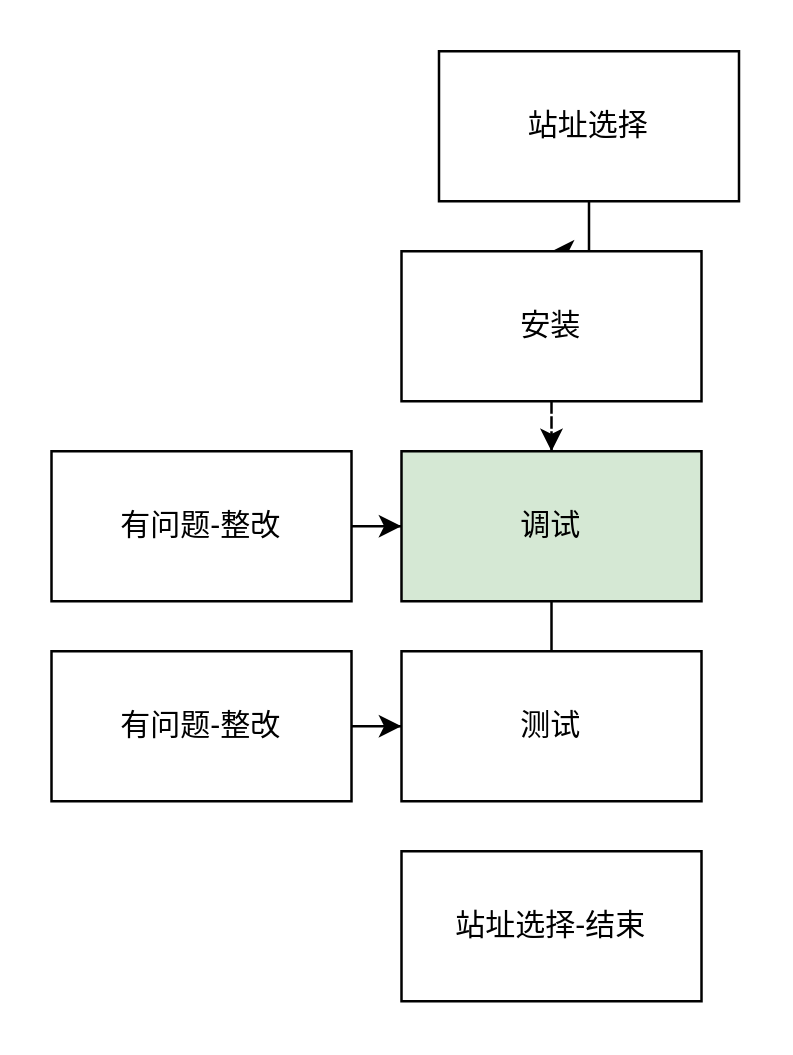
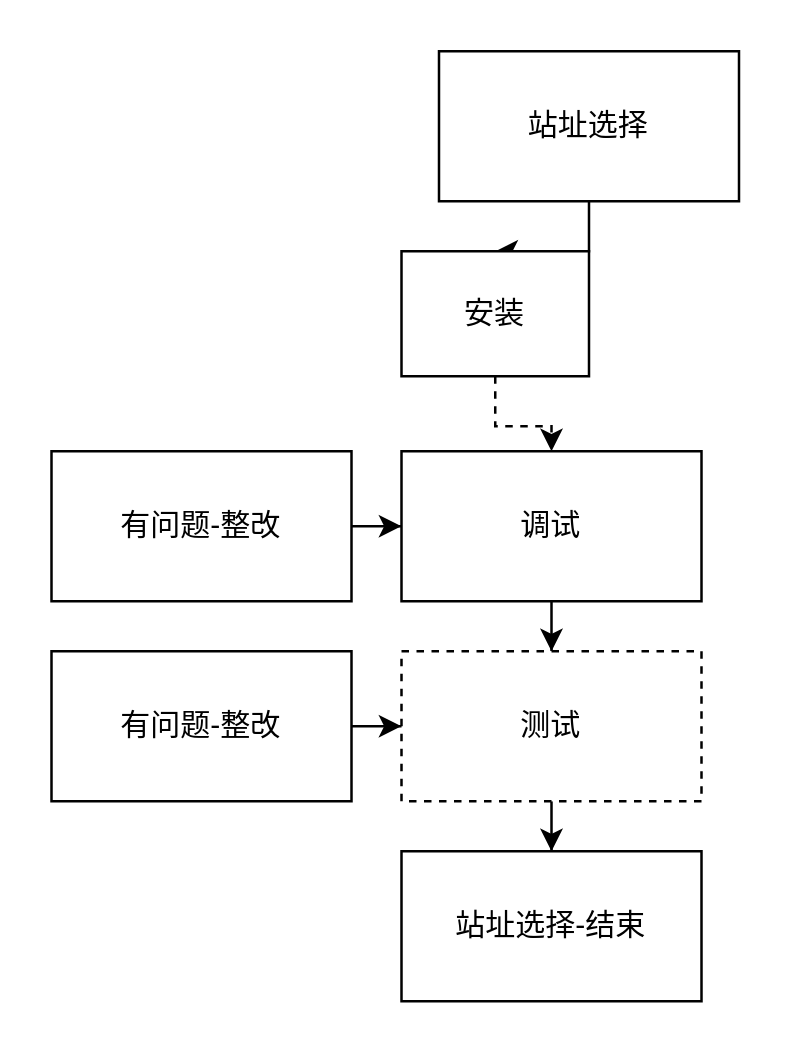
node "安装": size 300x150 -> 188x125
node "调试": fillcolor #d5e8d4 -> #ffffff
edge "调试" -- "测试": arrowhead none -> classic
node "测试": style solid -> dashed
edge "测试" -> "站址选择-结束": added
